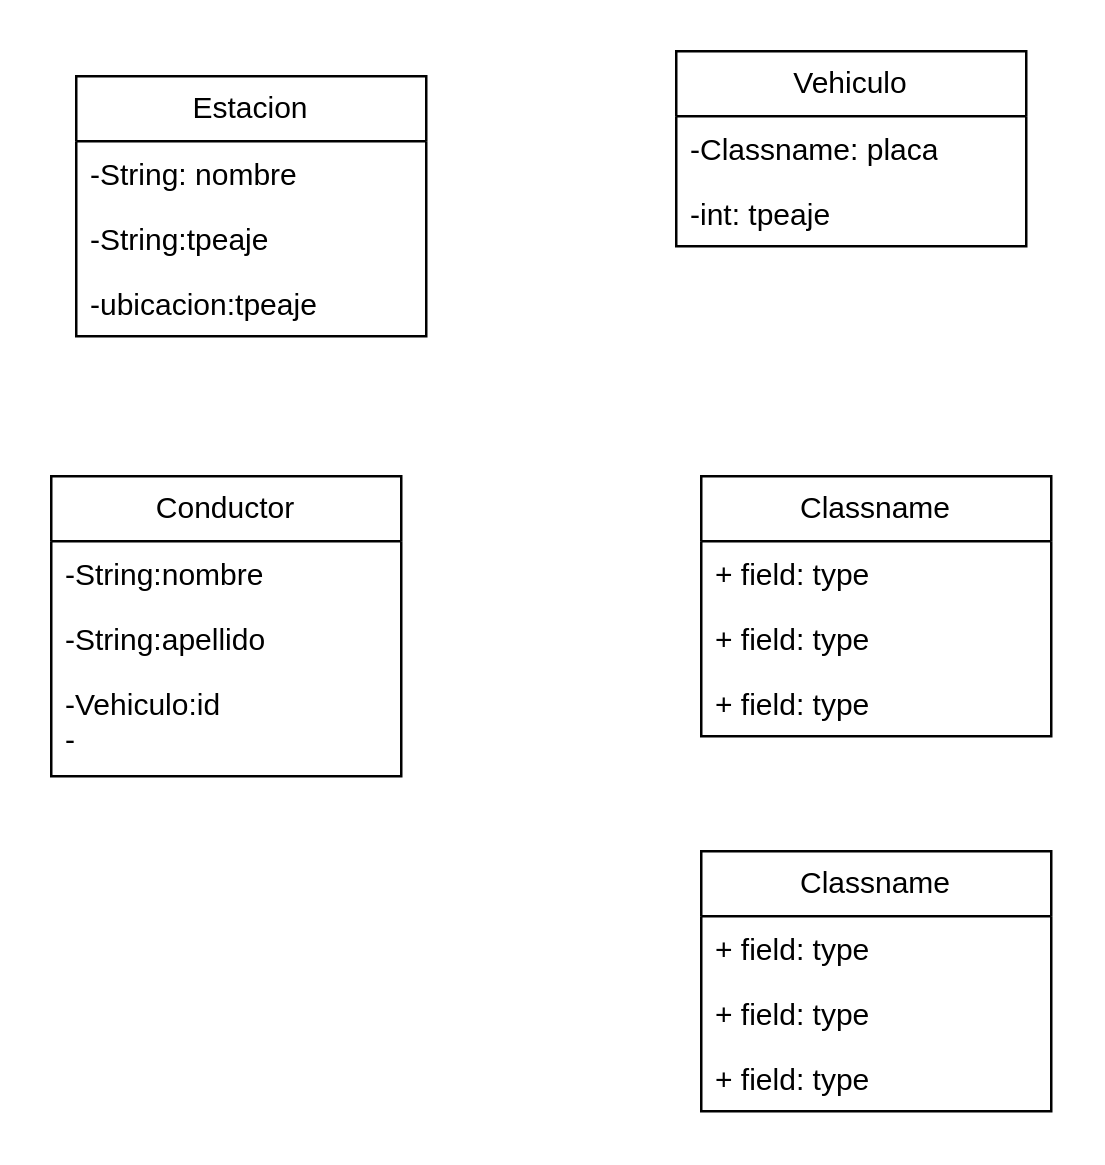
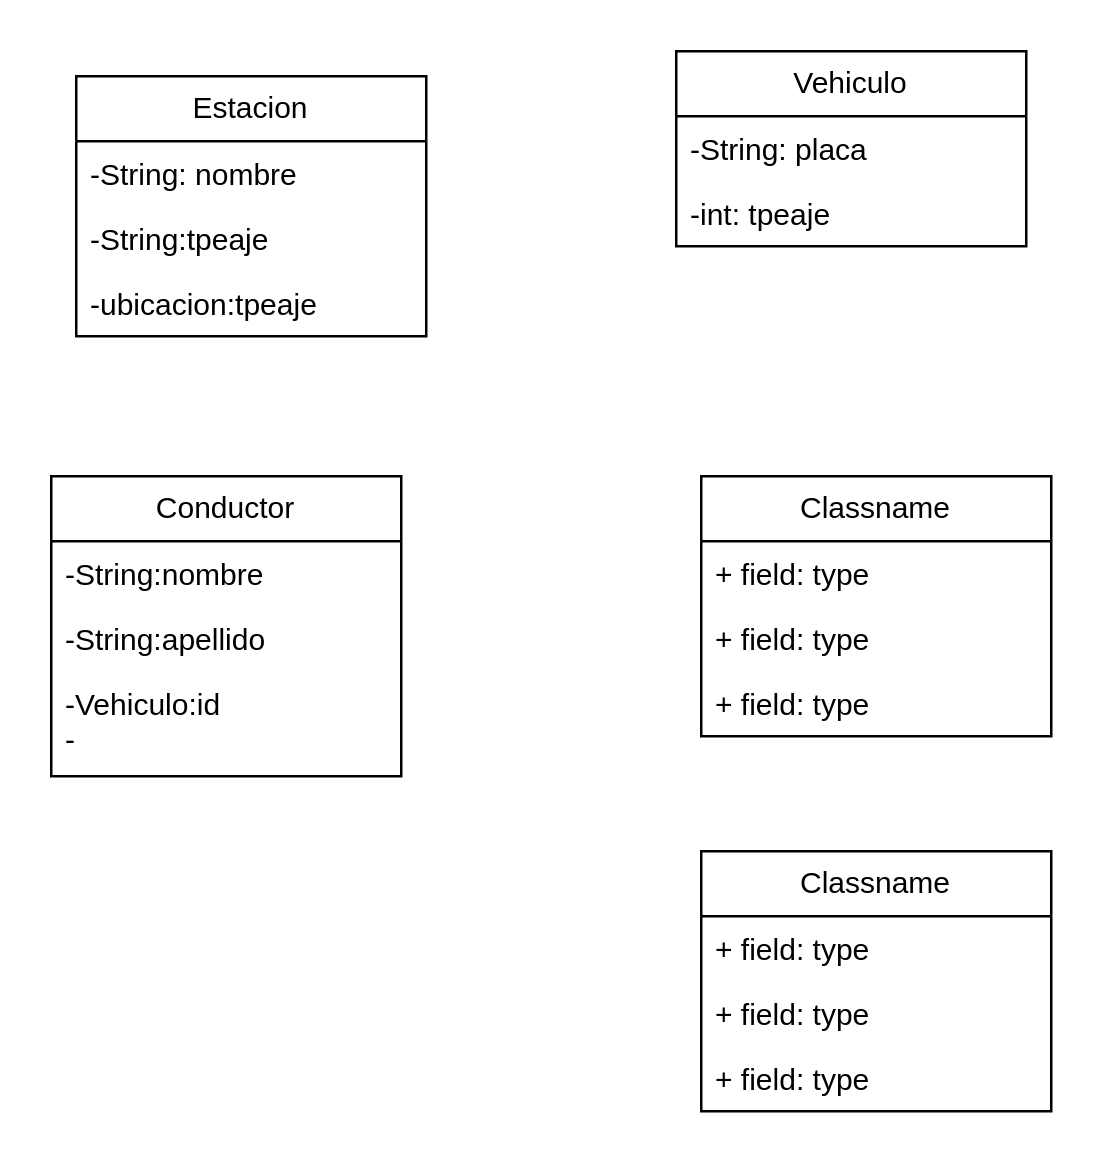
node "-Classname: placa": label "-Classname: placa" -> "-String: placa"
